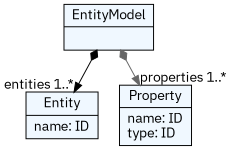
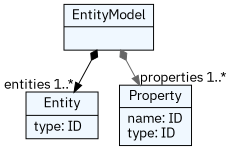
node "Entity": text "name: ID" -> "type: ID"
